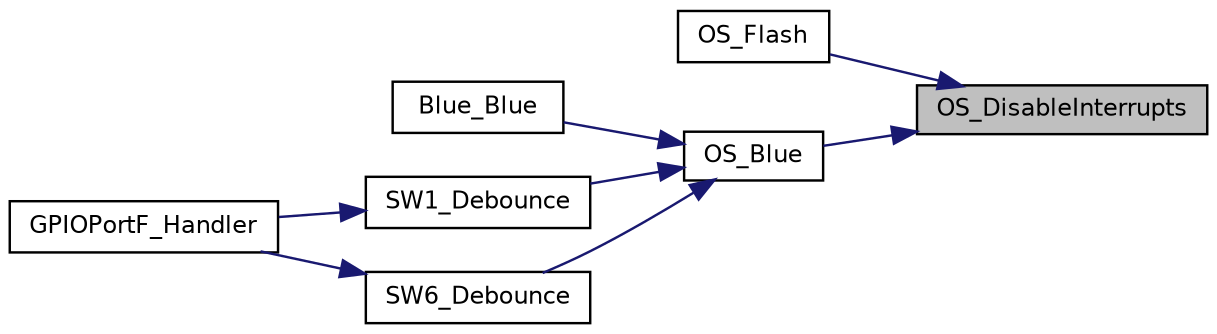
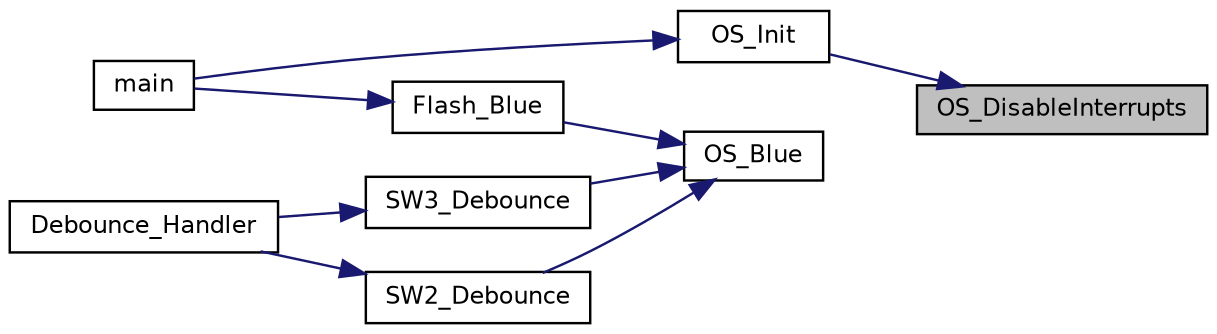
node "OS_Flash": label "OS_Flash" -> "OS_Init"
node "main": added
node "Blue_Blue": label "Blue_Blue" -> "Flash_Blue"
edge "OS_Blue" -> "OS_DisableInterrupts": removed
node "SW1_Debounce": label "SW1_Debounce" -> "SW3_Debounce"
node "GPIOPortF_Handler": label "GPIOPortF_Handler" -> "Debounce_Handler"
node "SW6_Debounce": label "SW6_Debounce" -> "SW2_Debounce"
